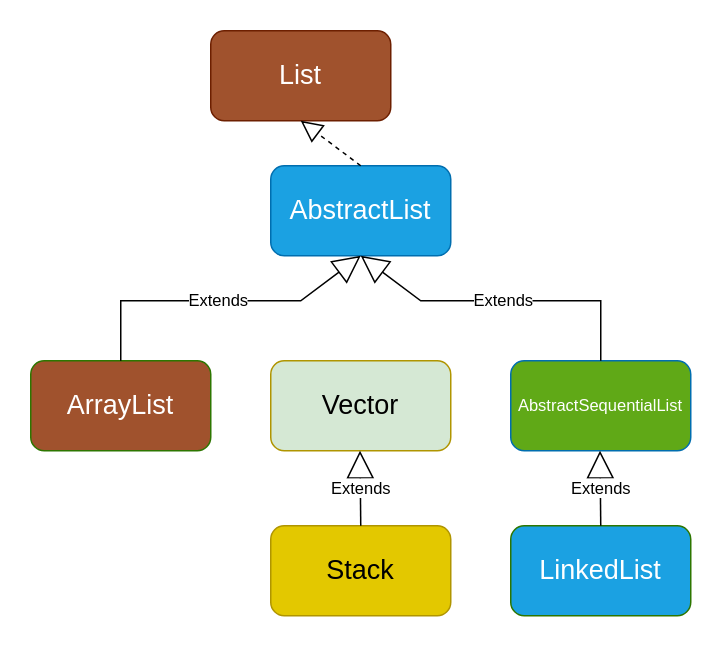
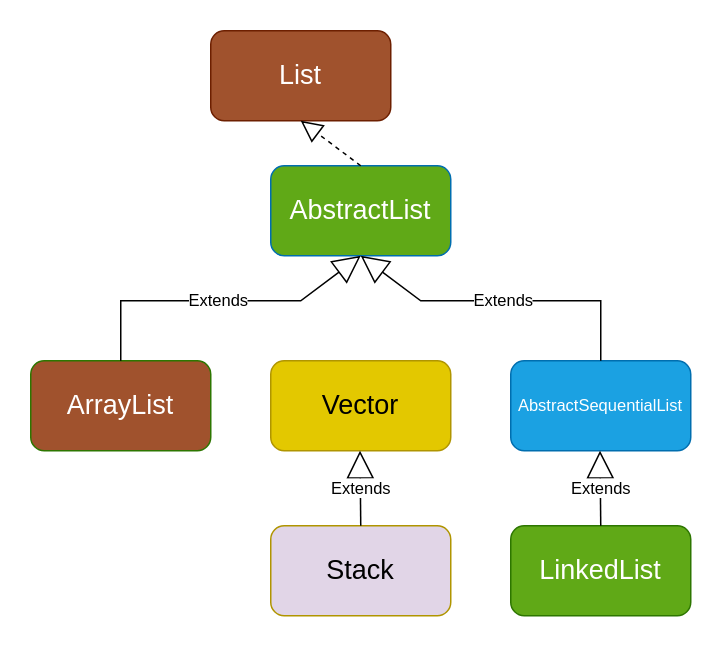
node "AbstractList": fillcolor #1ba1e2 -> #60a917
node "Vector": fillcolor #d5e8d4 -> #e3c800
node "AbstractSequentialList": fillcolor #60a917 -> #1ba1e2
node "Stack": fillcolor #e3c800 -> #e1d5e7
node "LinkedList": fillcolor #1ba1e2 -> #60a917
